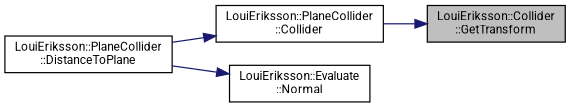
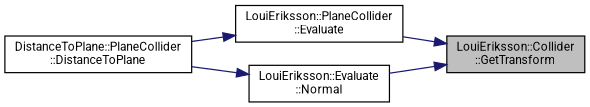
node "LouiEriksson::PlaneCollider ::Collider": label "LouiEriksson::PlaneCollider ::Collider" -> "LouiEriksson::PlaneCollider ::Evaluate"
node "LouiEriksson::PlaneCollider ::DistanceToPlane": label "LouiEriksson::PlaneCollider ::DistanceToPlane" -> "DistanceToPlane::PlaneCollider ::DistanceToPlane"
edge "LouiEriksson::Evaluate ::Normal" -> "LouiEriksson::Collider ::GetTransform": added
